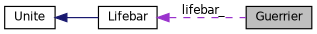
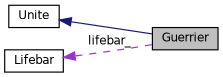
edge "Lifebar" -> "Unite": now "Guerrier" -> "Unite"
